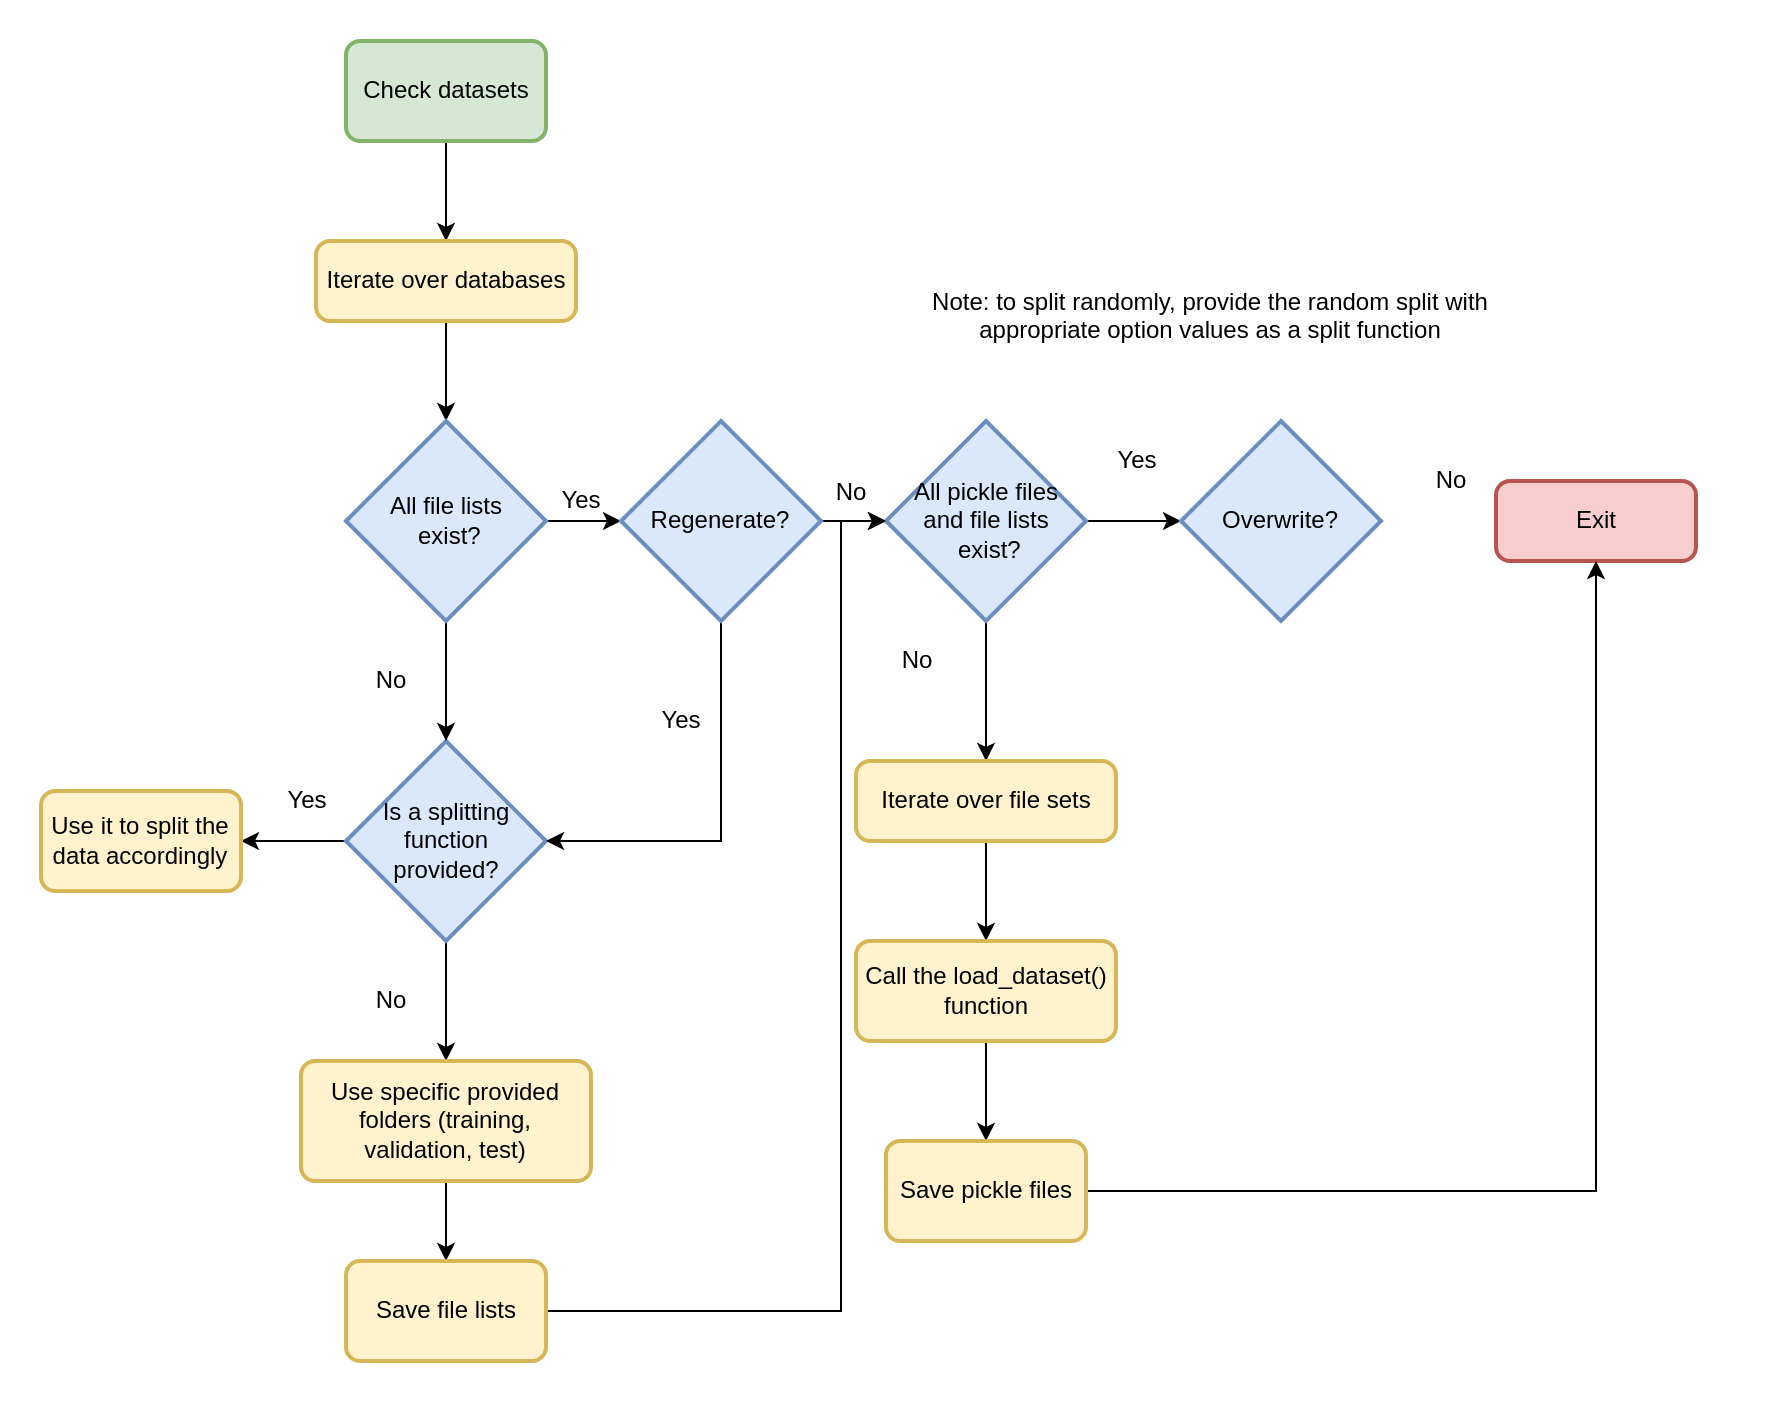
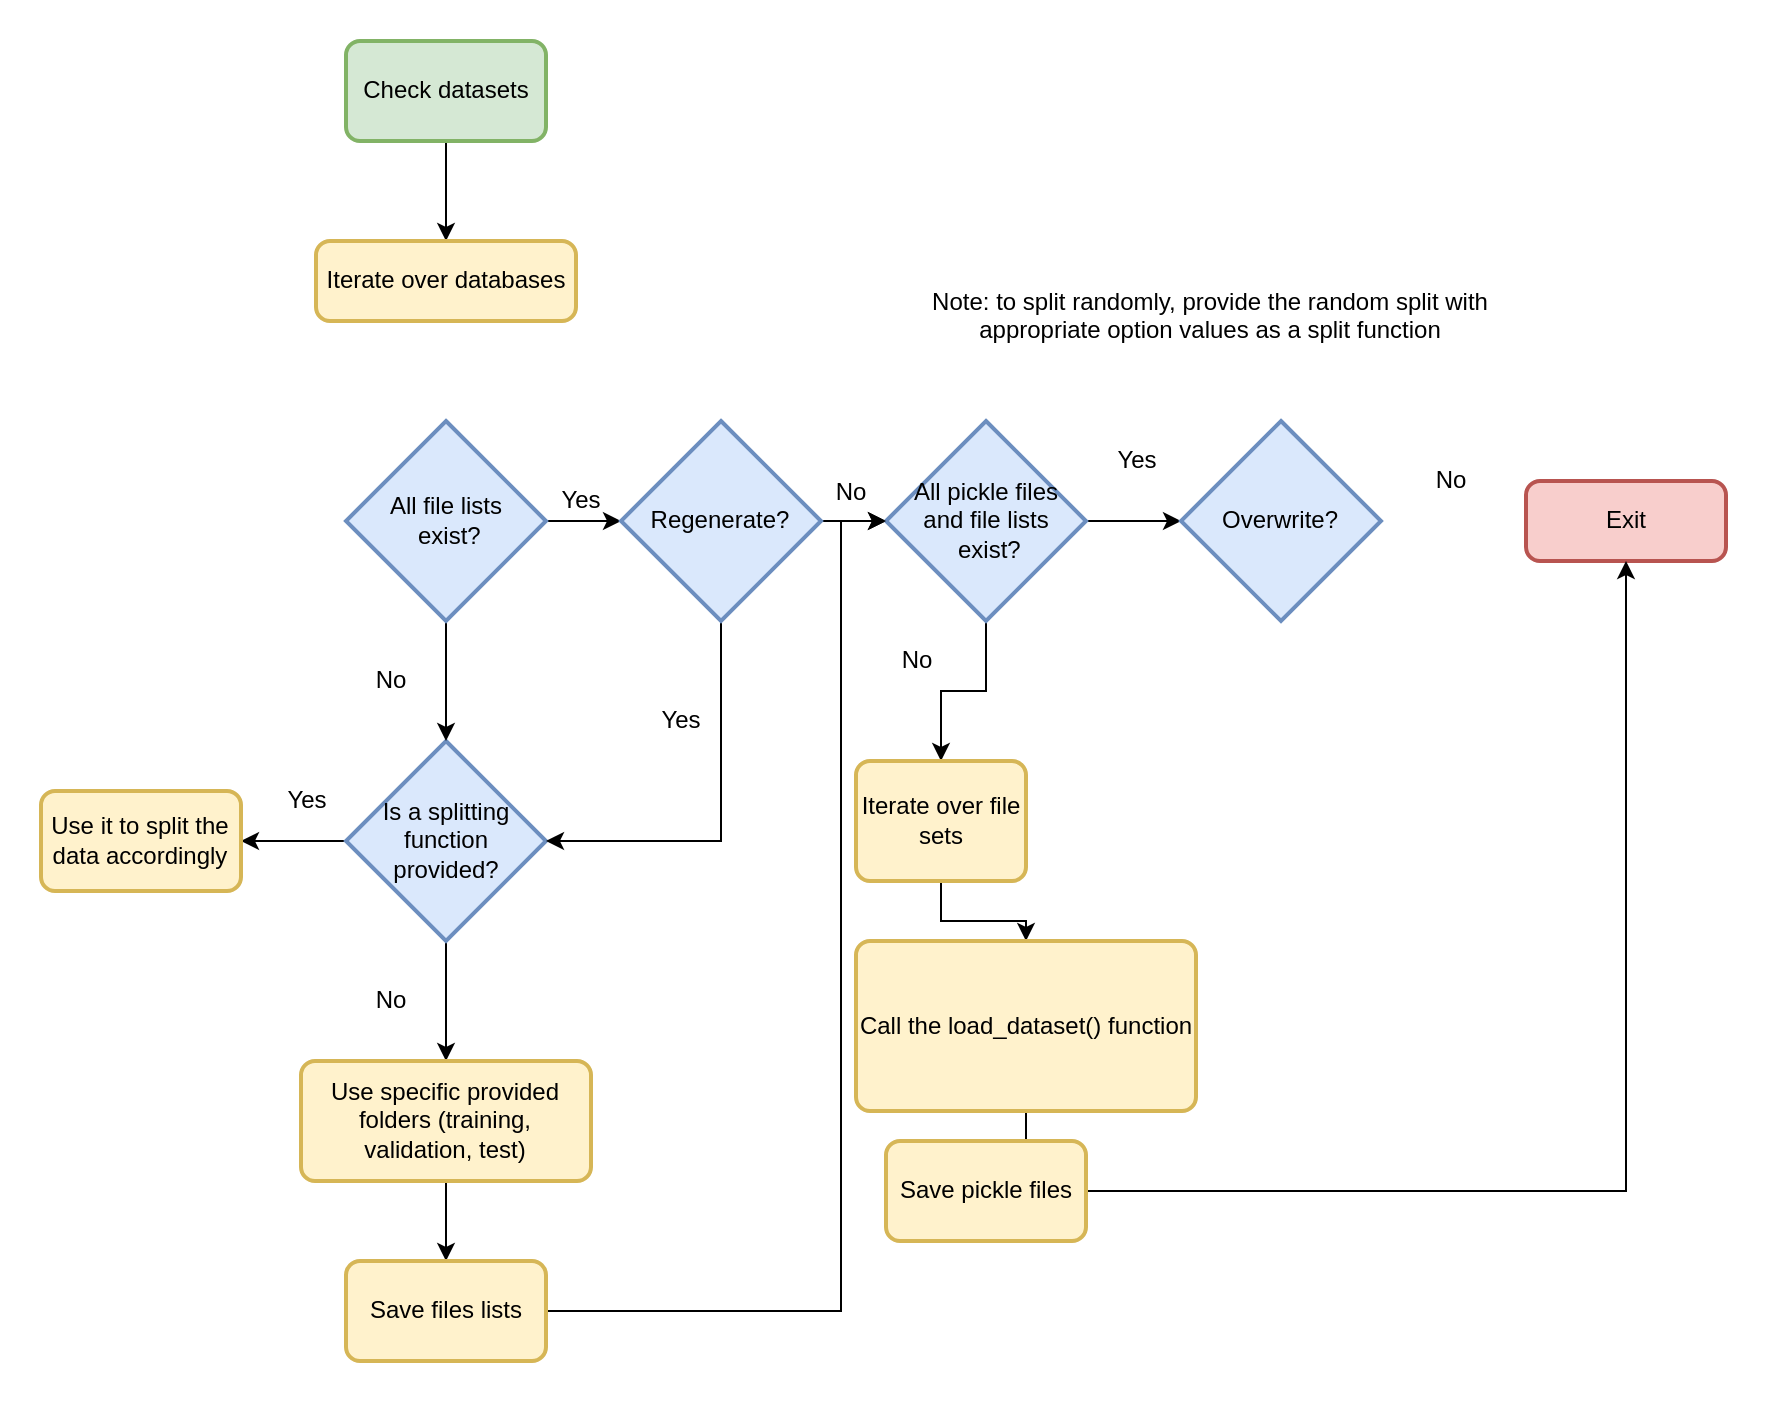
edge "Iterate over databases" -> "All file lists exist?": removed
node "Exit": moved (1596, 521) -> (1626, 521)
node "Iterate over file sets": size 260x80 -> 170x120
node "Call the load_dataset() function": size 260x100 -> 340x170
node "Save file lists": label "Save file lists" -> "Save files lists"
